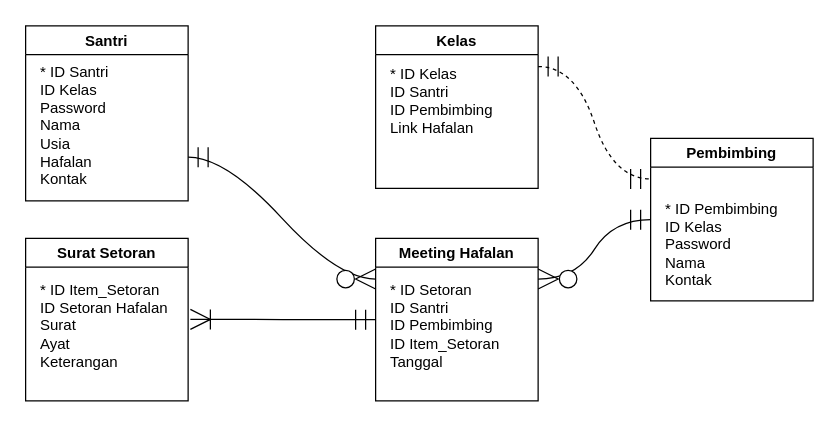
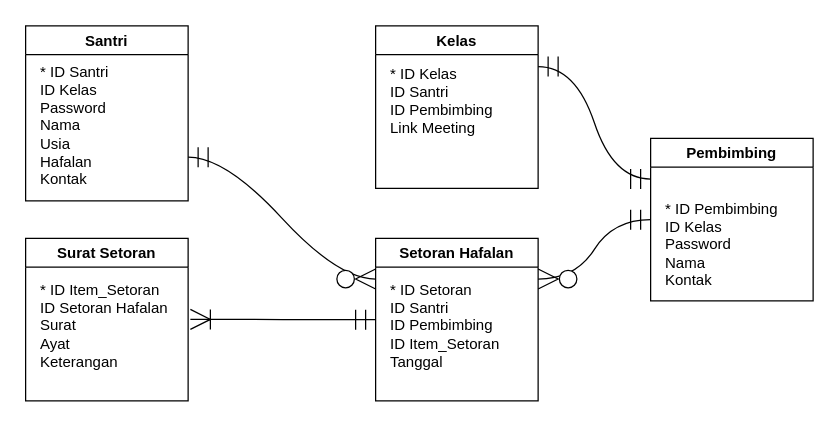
node "* ID Kelas ID Santri ID Pembimbing Link Hafalan": label "* ID Kelas ID Santri ID Pembimbing Link Hafalan" -> "* ID Kelas ID Santri ID Pembimbing Link Meeting"
edge "Kelas" -- "Pembimbing": style dashed -> solid
node "Meeting Hafalan": label "Meeting Hafalan" -> "Setoran Hafalan"
